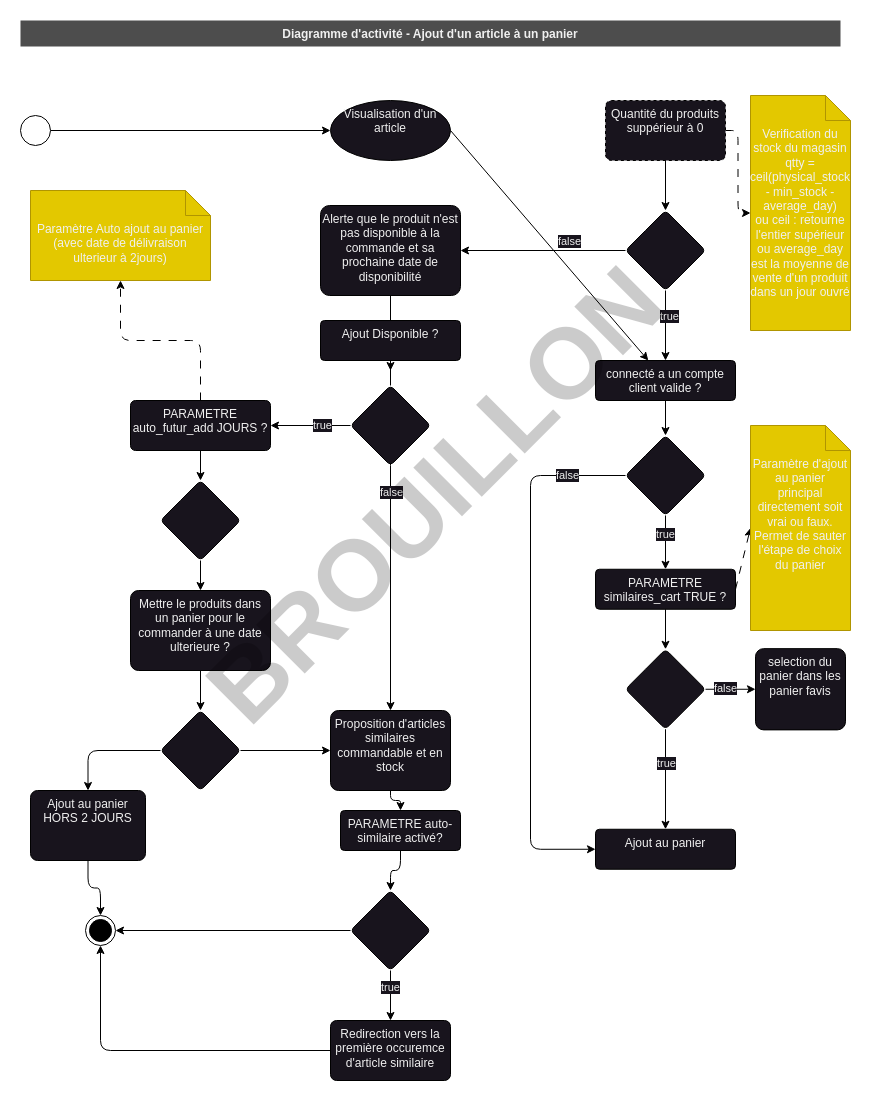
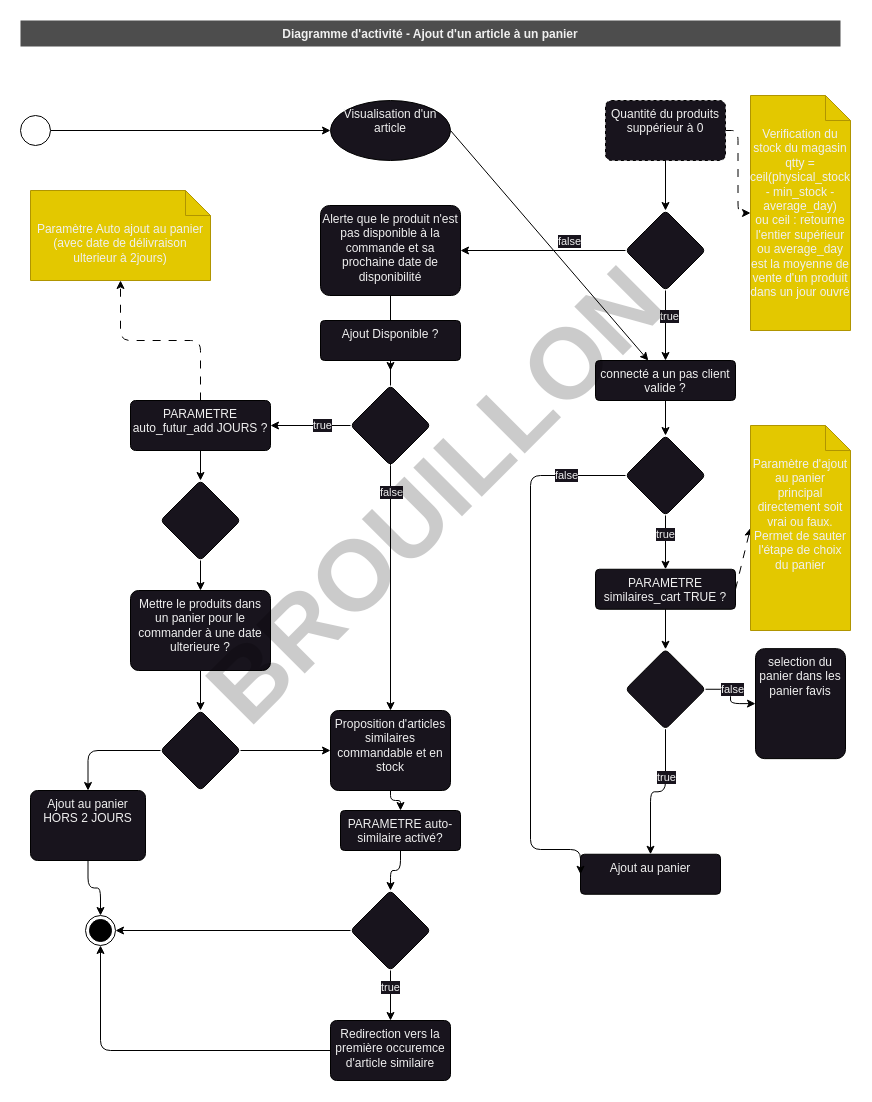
node "connecté a un compte client valide ?": label "connecté a un compte client valide ?" -> "connecté a un pas client valide ?"
node "selection du panier dans les panier favis": size 90x81 -> 90x110
node "Ajout au panier": moved (666, 849) -> (651, 874)
